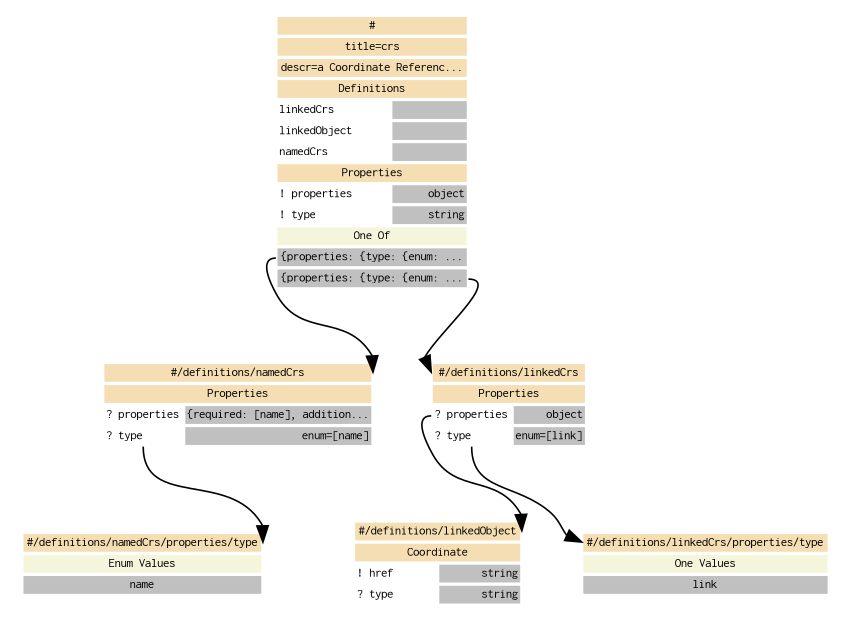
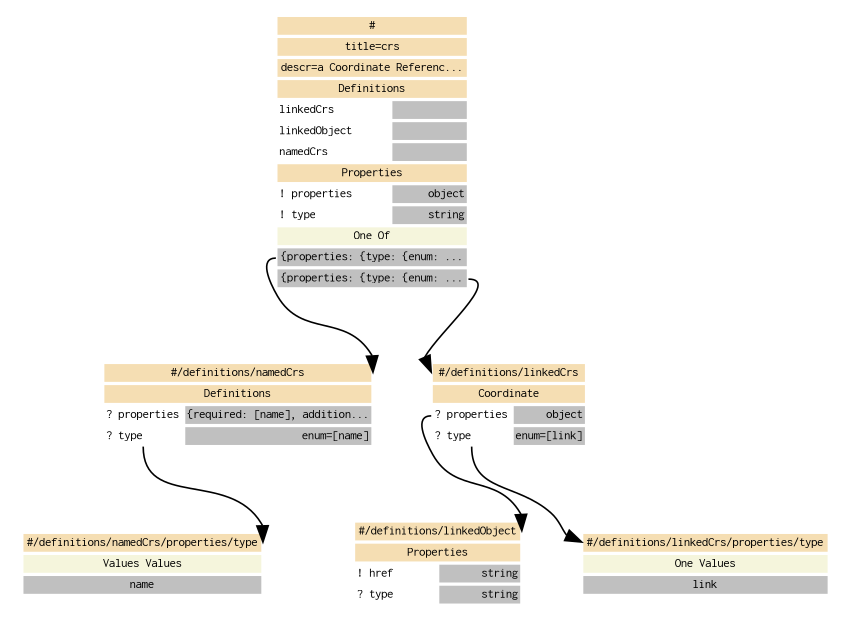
node "#/definitions/namedCrs": text "Properties" -> "Definitions"
node "#/definitions/linkedCrs": text "Properties" -> "Coordinate"
node "#/definitions/linkedObject": text "Coordinate" -> "Properties"
node "#/definitions/namedCrs/properties/type": text "Enum Values" -> "Values Values"
